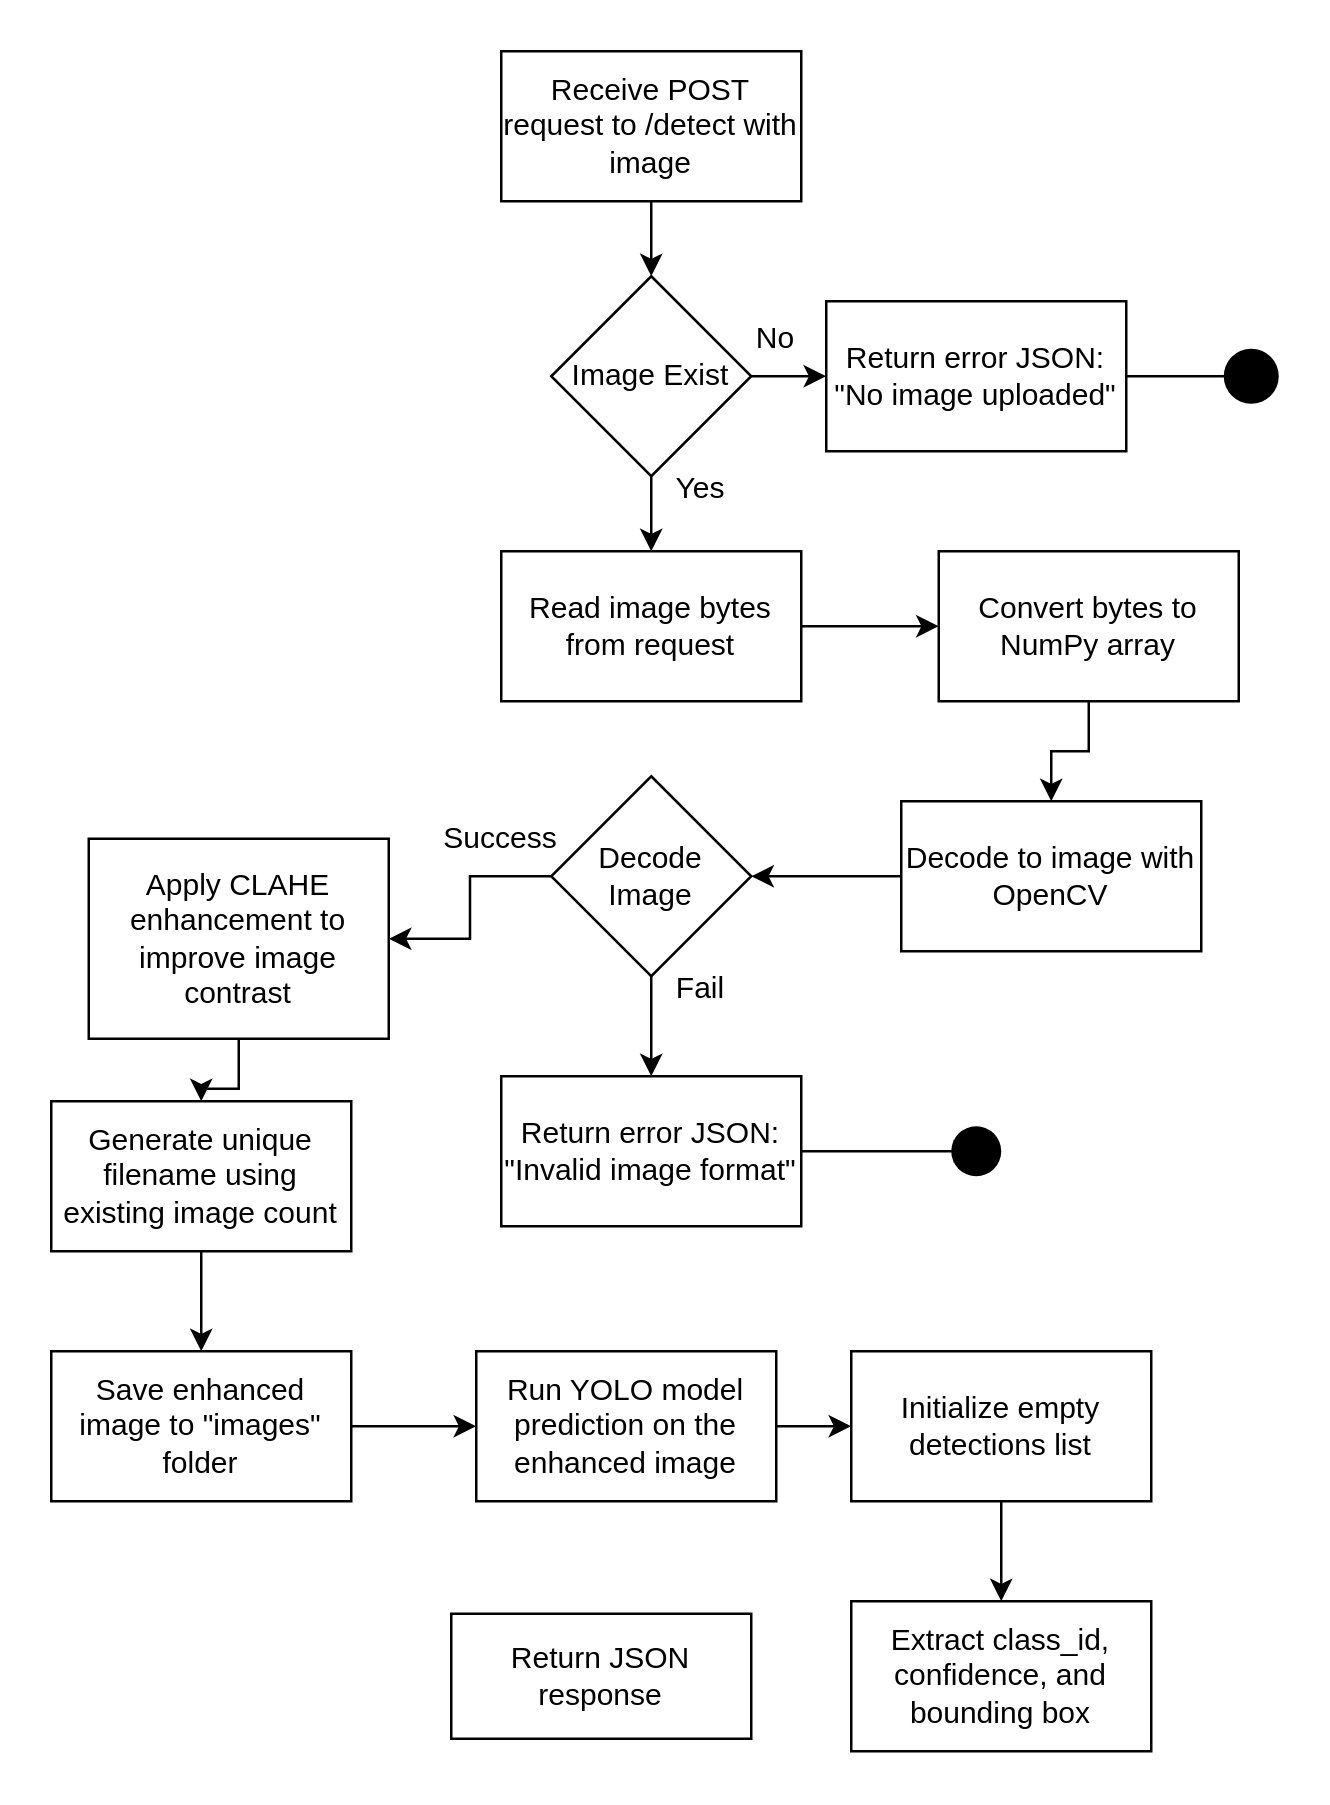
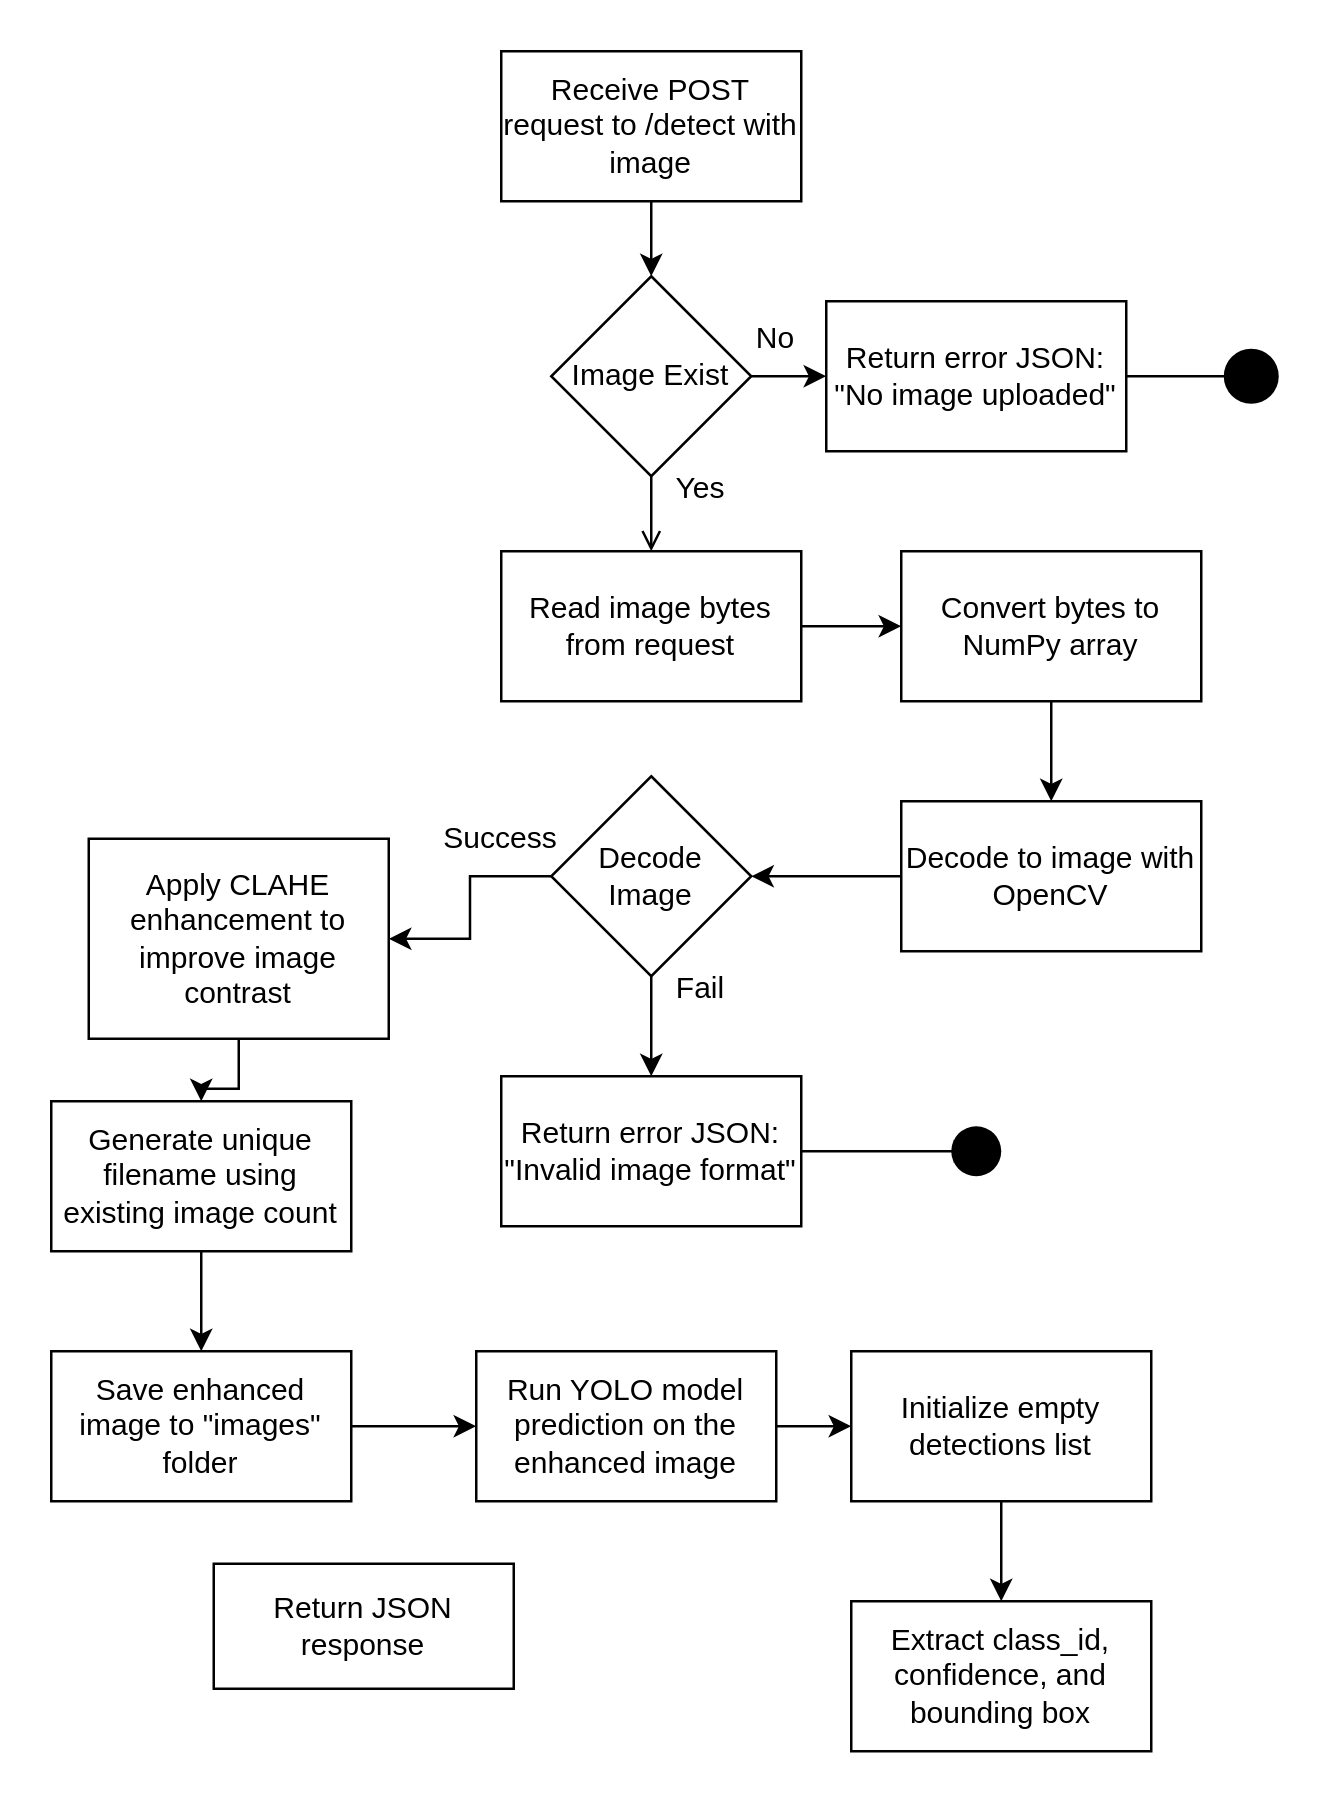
edge "Image Exist" -> "Read image bytes from request": arrowhead classic -> open
node "Convert bytes to NumPy array": moved (1089, 626) -> (1051, 626)
node "Return JSON response": moved (601, 1676) -> (364, 1626)
